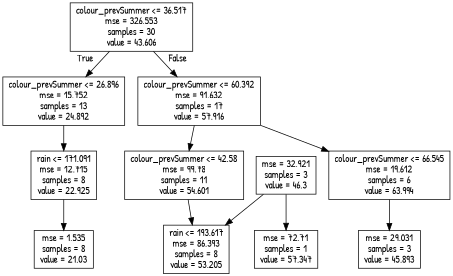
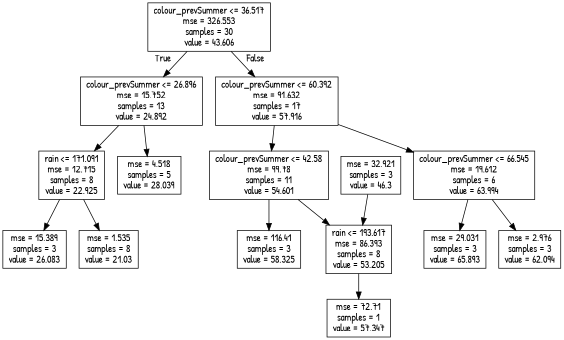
node "mse = 4.518 samples = 5 value = 28.039": added
edge "mse = 32.921 samples = 3 value = 46.3" -> "mse = 72.71 samples = 1 value = 57.347": now "rain <= 193.617 mse = 86.393 samples = 8 value = 53.205" -> "mse = 72.71 samples = 1 value = 57.347"
node "mse = 15.389 samples = 3 value = 26.083": added
node "mse = 116.41 samples = 3 value = 58.325": added
node "mse = 29.031 samples = 3 value = 45.893": label "mse = 29.031 samples = 3 value = 45.893" -> "mse = 29.031 samples = 3 value = 65.893"
node "mse = 2.976 samples = 3 value = 62.094": added
